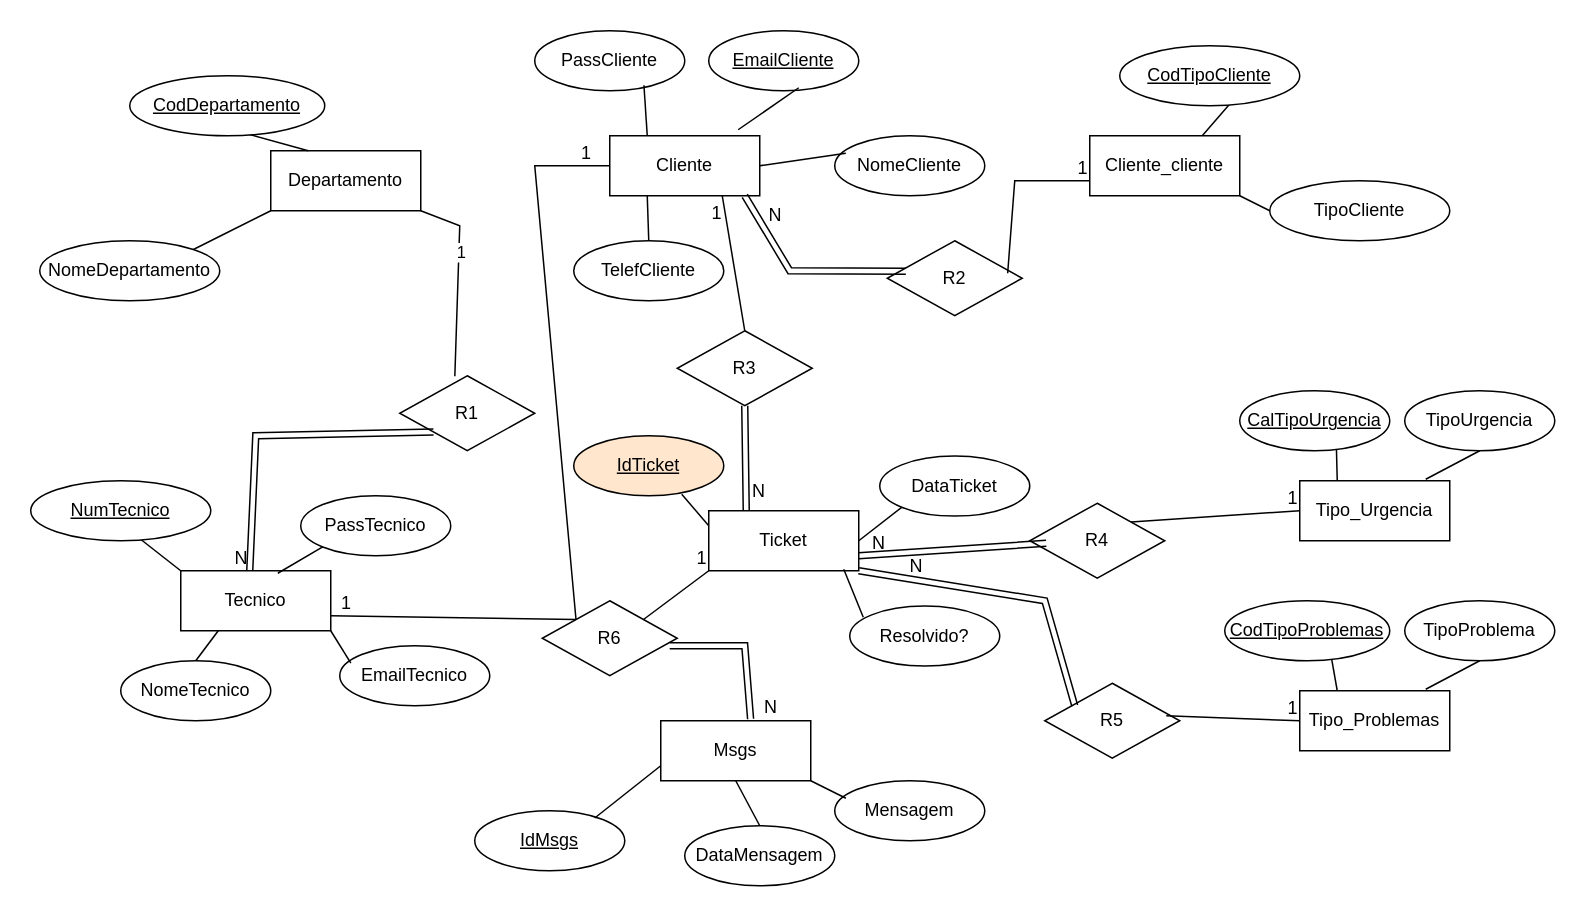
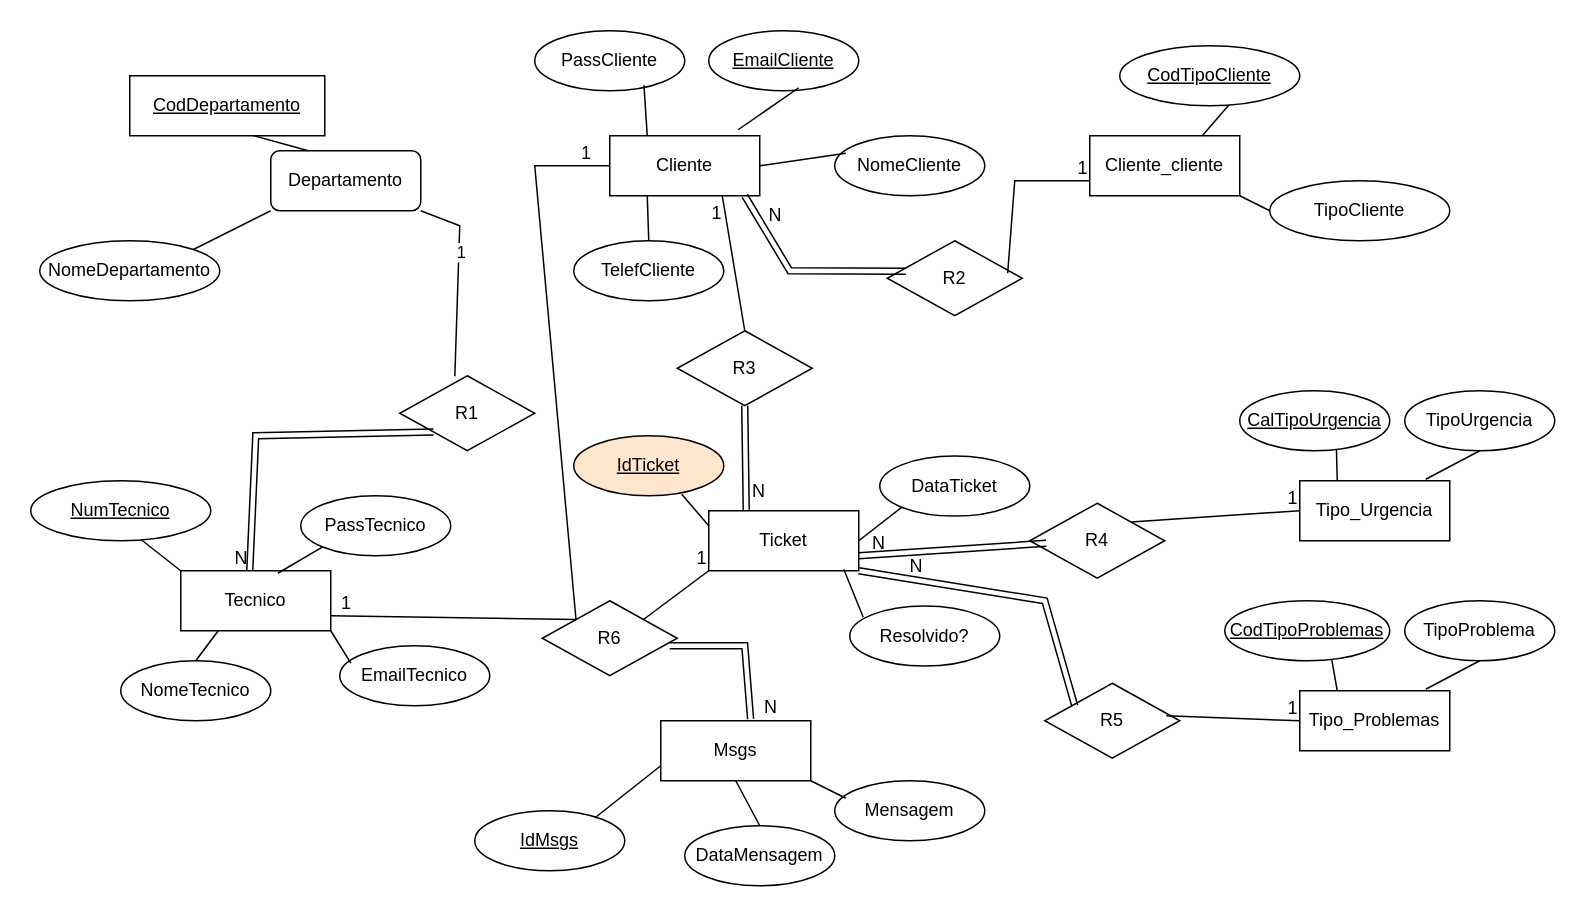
node "CodDepartamento": shape ellipse -> rectangle
node "Departamento": shape rectangle -> rounded rectangle
